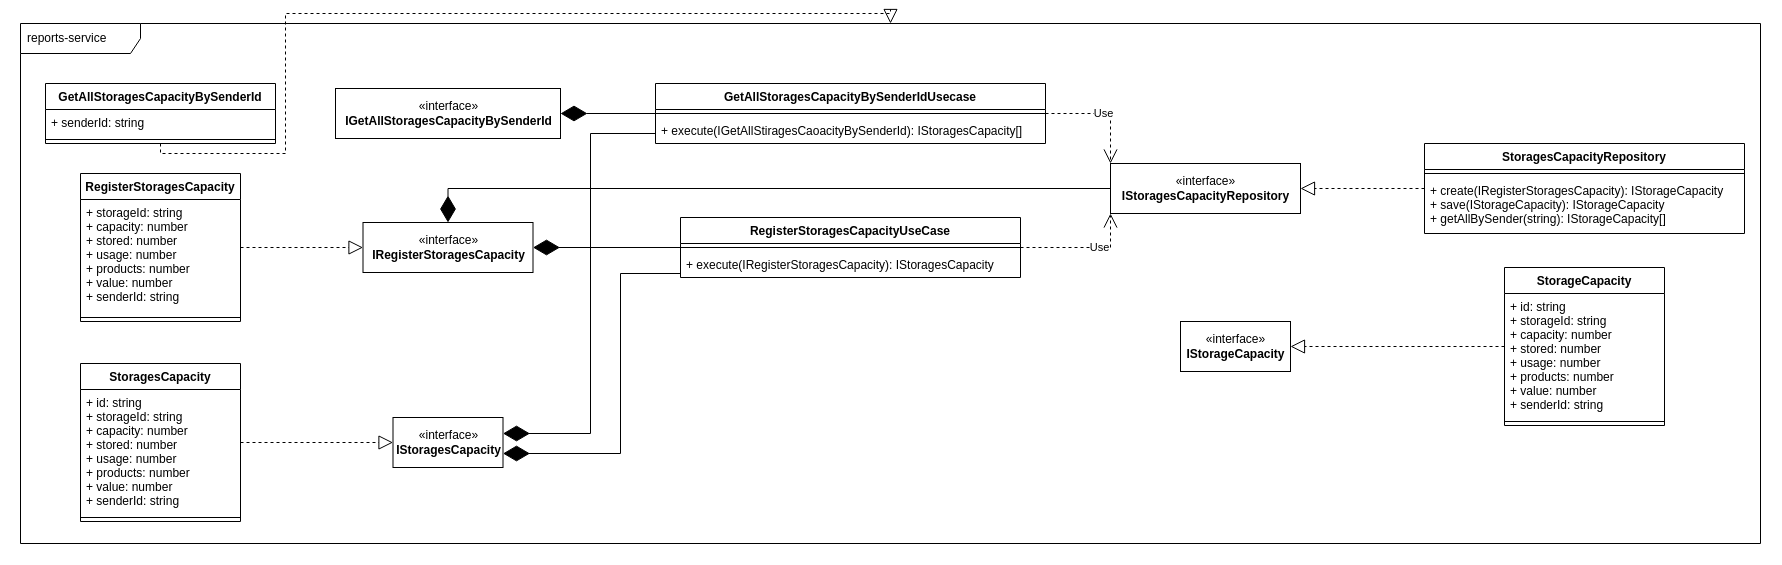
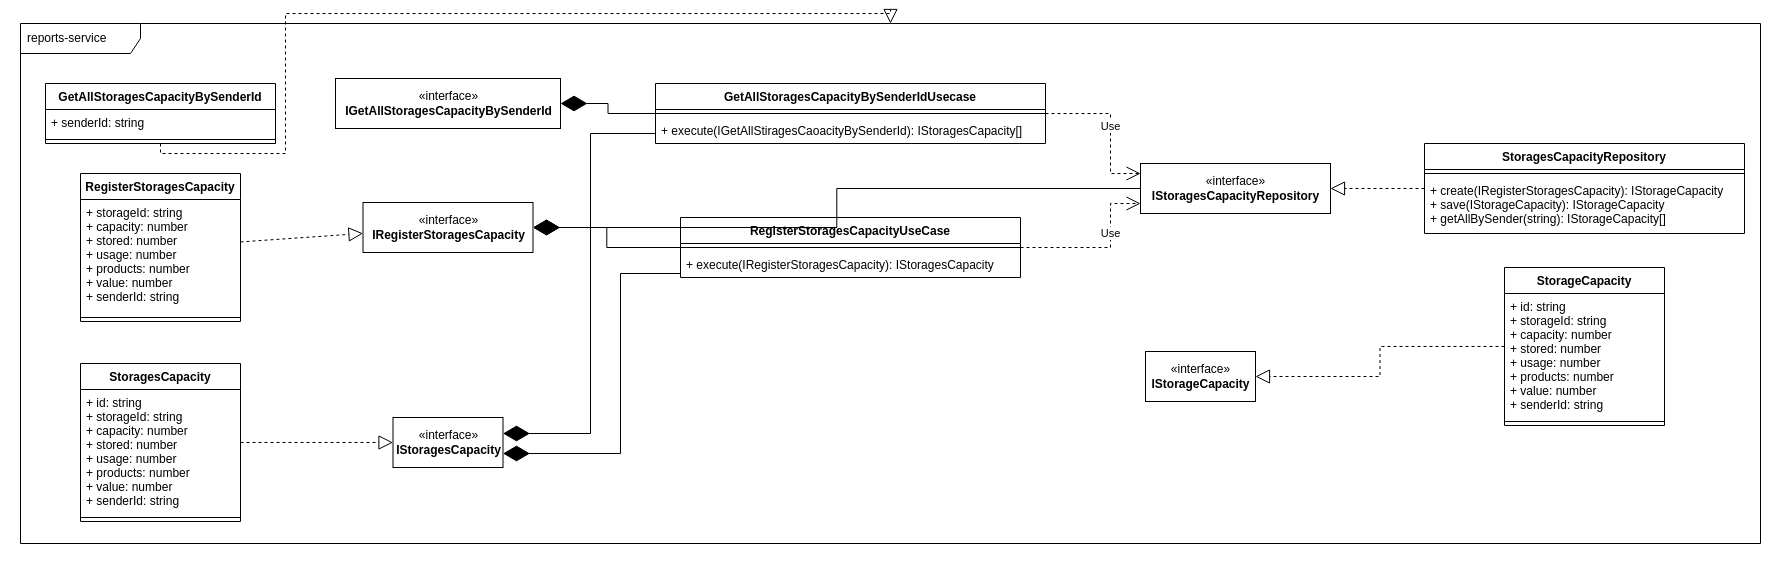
node "«interface» IGetAllStoragesCapacityBySenderId": moved (448, 114) -> (448, 104)
node "«interface» IStoragesCapacityRepository": moved (1206, 189) -> (1236, 189)
node "«interface» IRegisterStoragesCapacity": moved (448, 248) -> (448, 228)
node "«interface» IStorageCapacity": moved (1236, 347) -> (1201, 377)
